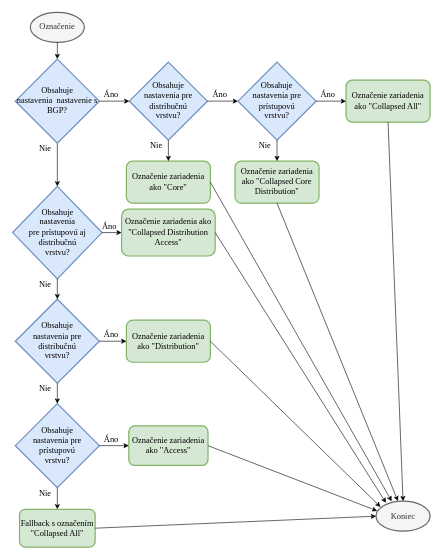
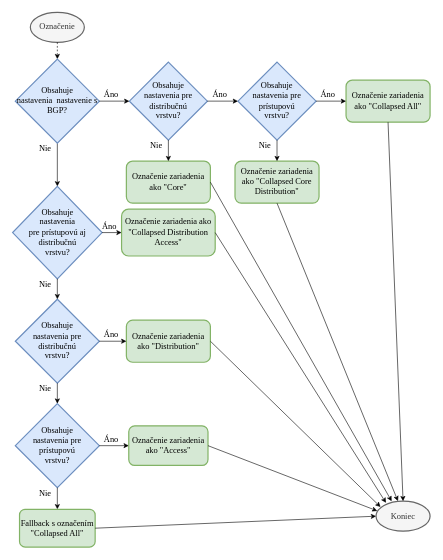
edge "Označenie" -> "Obsahuje nastavenia nastavenie s BGP?": style solid -> dashed
